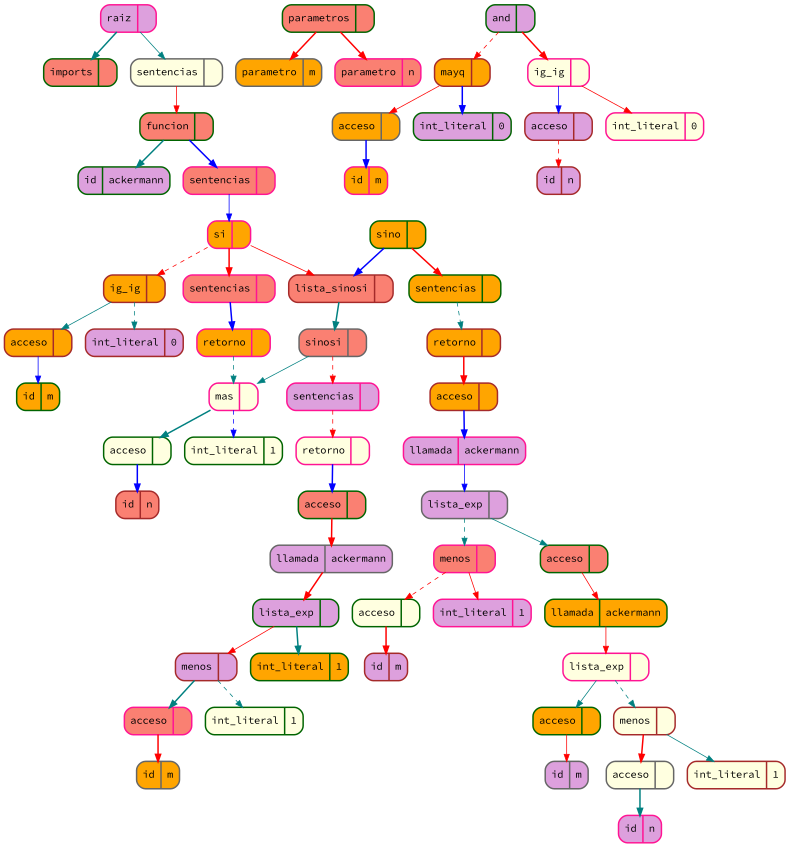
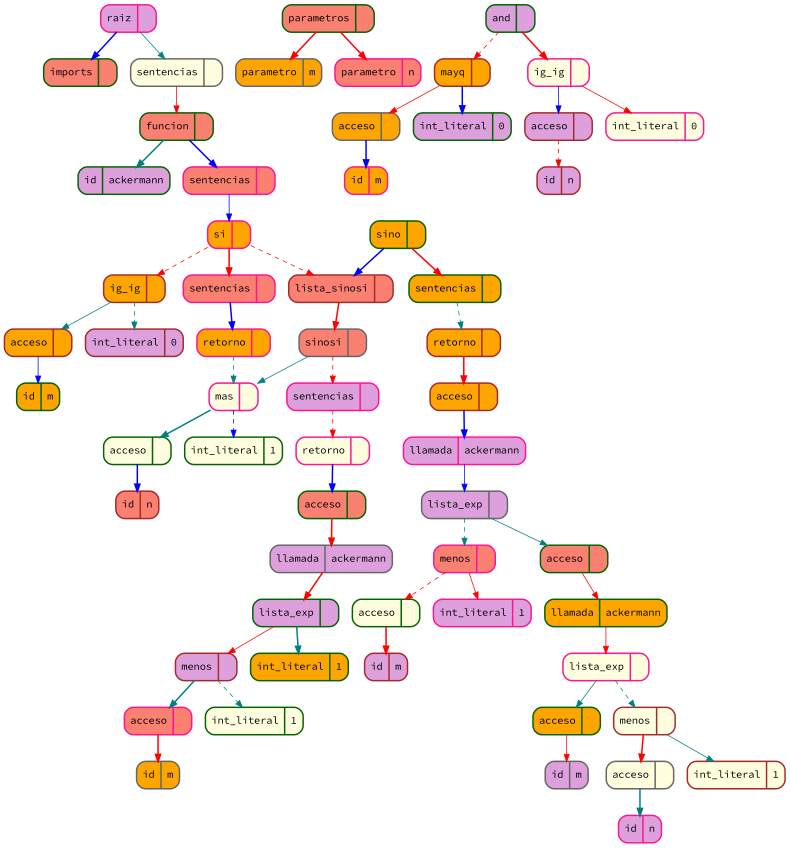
edge "raiz" -> "imports": color teal -> blue
edge "si" -> "lista_sinosi": style solid -> dashed
edge "lista_sinosi" -> "sinosi": color teal -> red
